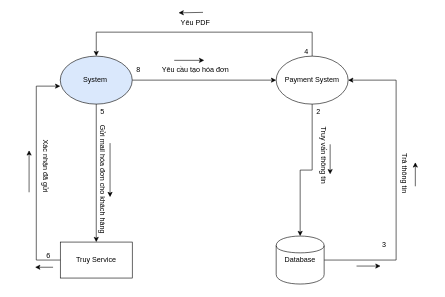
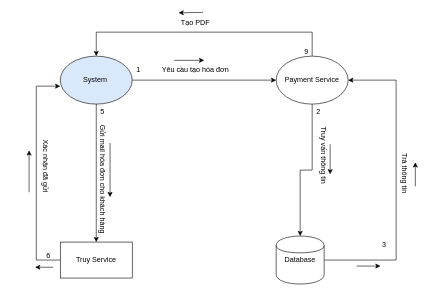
node "Yêu PDF": label "Yêu PDF" -> "Tạo PDF"
node "4": label "4" -> "9"
node "8": label "8" -> "1"
node "Payment System": label "Payment System" -> "Payment Service"
